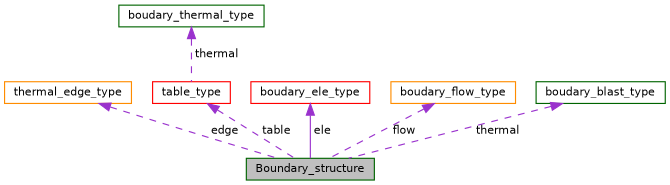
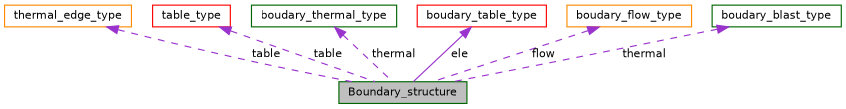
edge "table_type" -> "boudary_thermal_type": now "Boundary_structure" -> "boudary_thermal_type"
node "boudary_ele_type": label "boudary_ele_type" -> "boudary_table_type"
edge "Boundary_structure" -> "thermal_edge_type": label " edge" -> " table"
